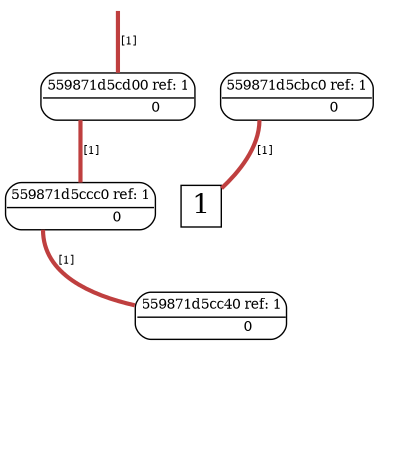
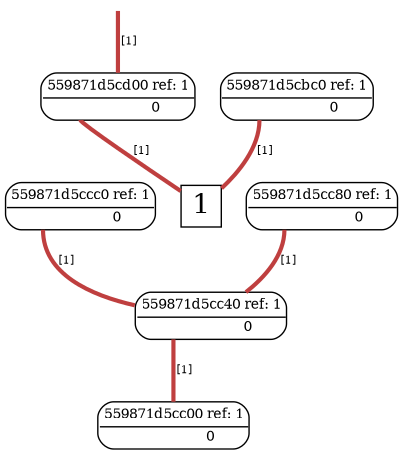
edge "559871d5cd00 ref: 1" -- "559871d5ccc0 ref: 1": now "559871d5cd00 ref: 1" -- "1"
node "559871d5cc80 ref: 1": added
node "559871d5cc00 ref: 1": added
